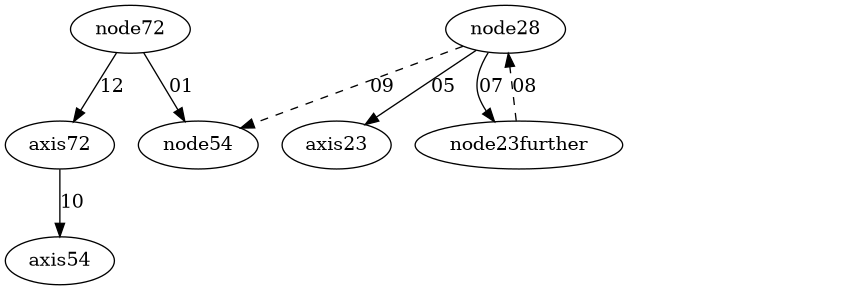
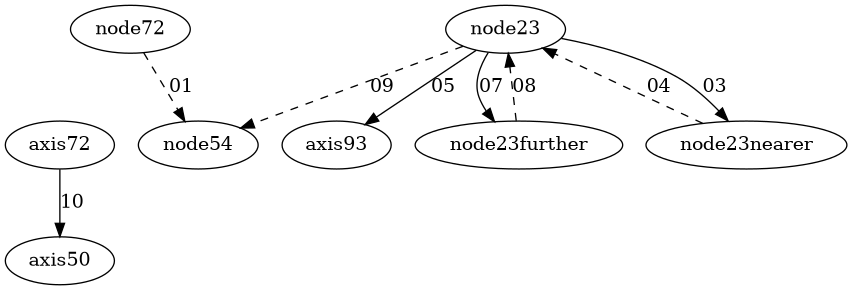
node "node28": label "node28" -> "node23"
edge "node72" -> "node54": style solid -> dashed
edge "node72" -> "axis72": removed, label "12"
node "axis23": label "axis23" -> "axis93"
node "node23nearer": added
node "axis54": label "axis54" -> "axis50"
